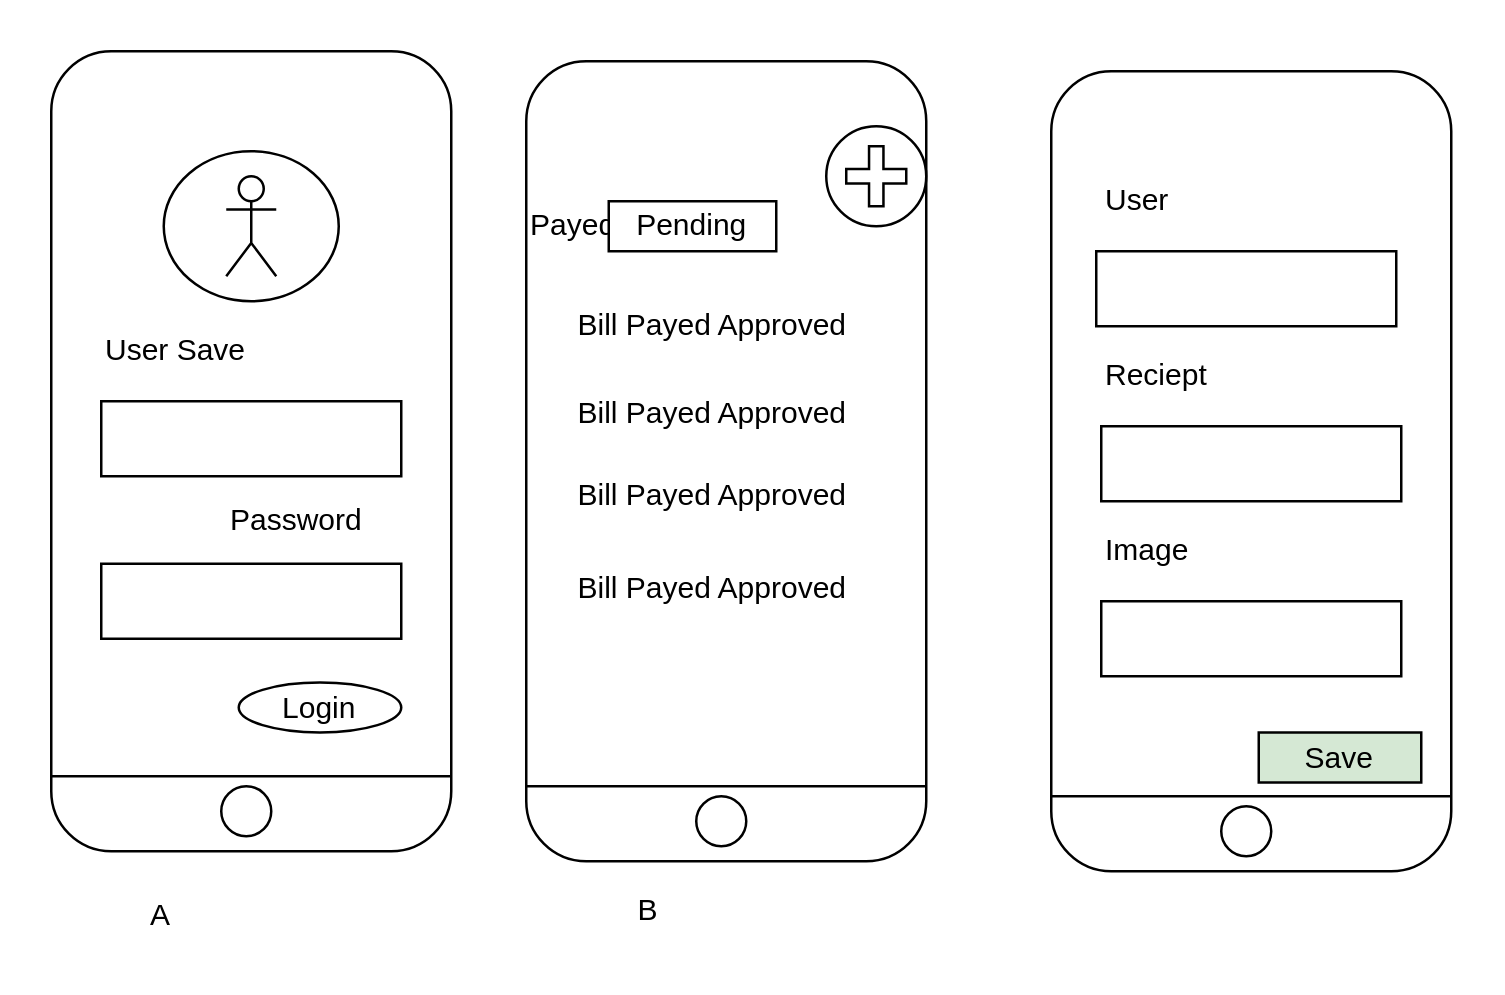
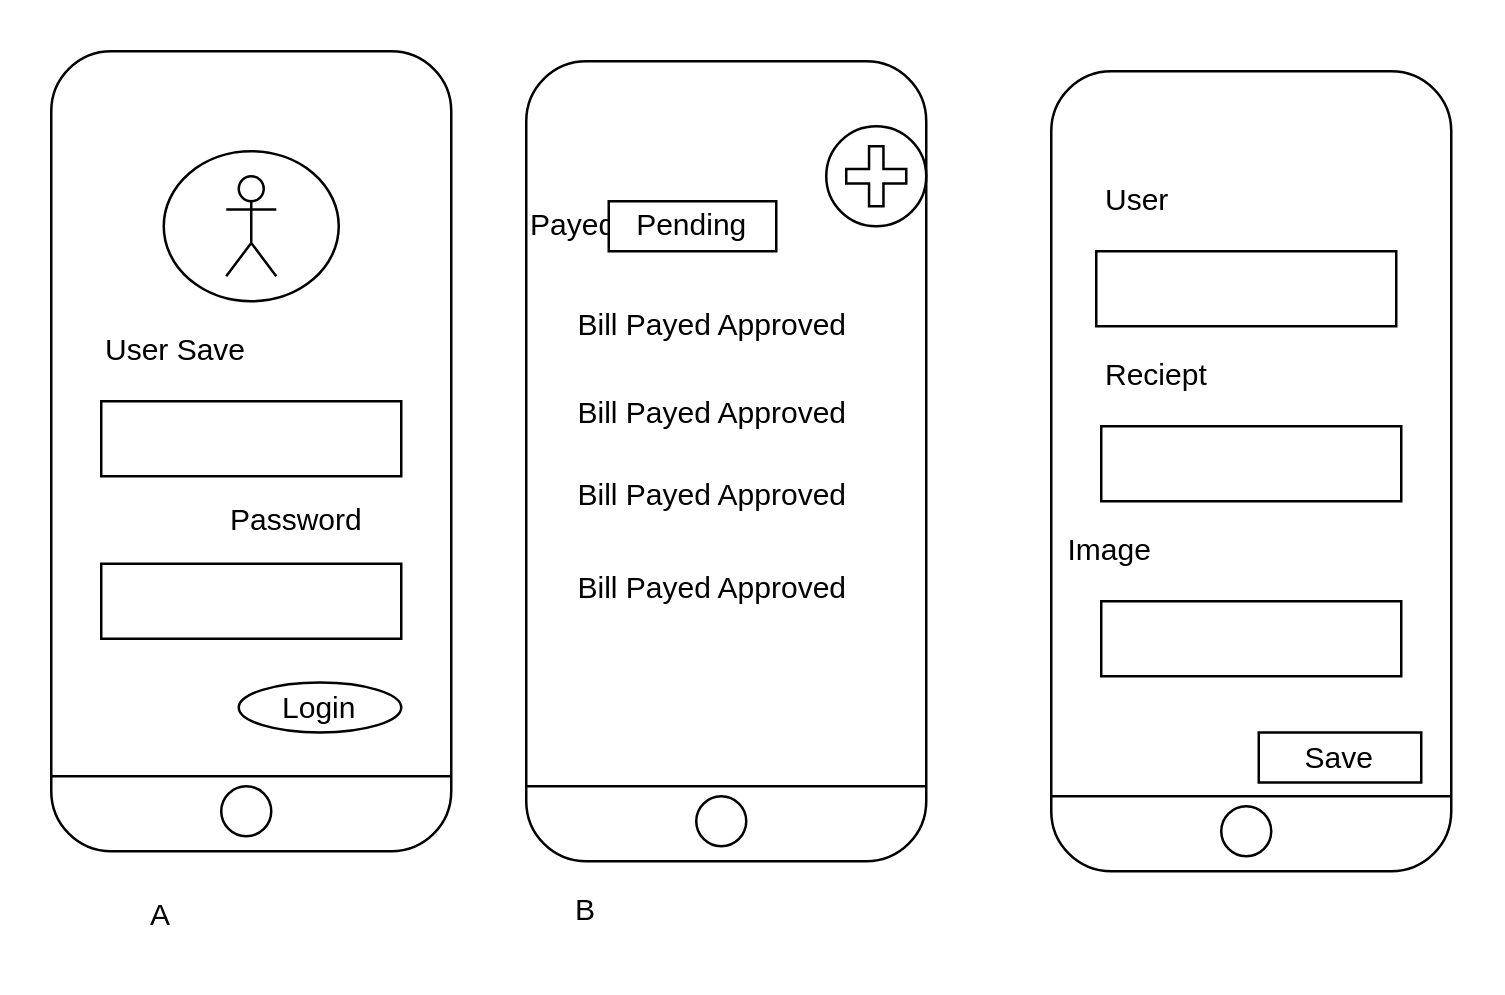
node "Image": moved (1189, 551) -> (1151, 551)
node "Save": fillcolor #d5e8d4 -> #ffffff
node "B": moved (721, 911) -> (659, 911)
